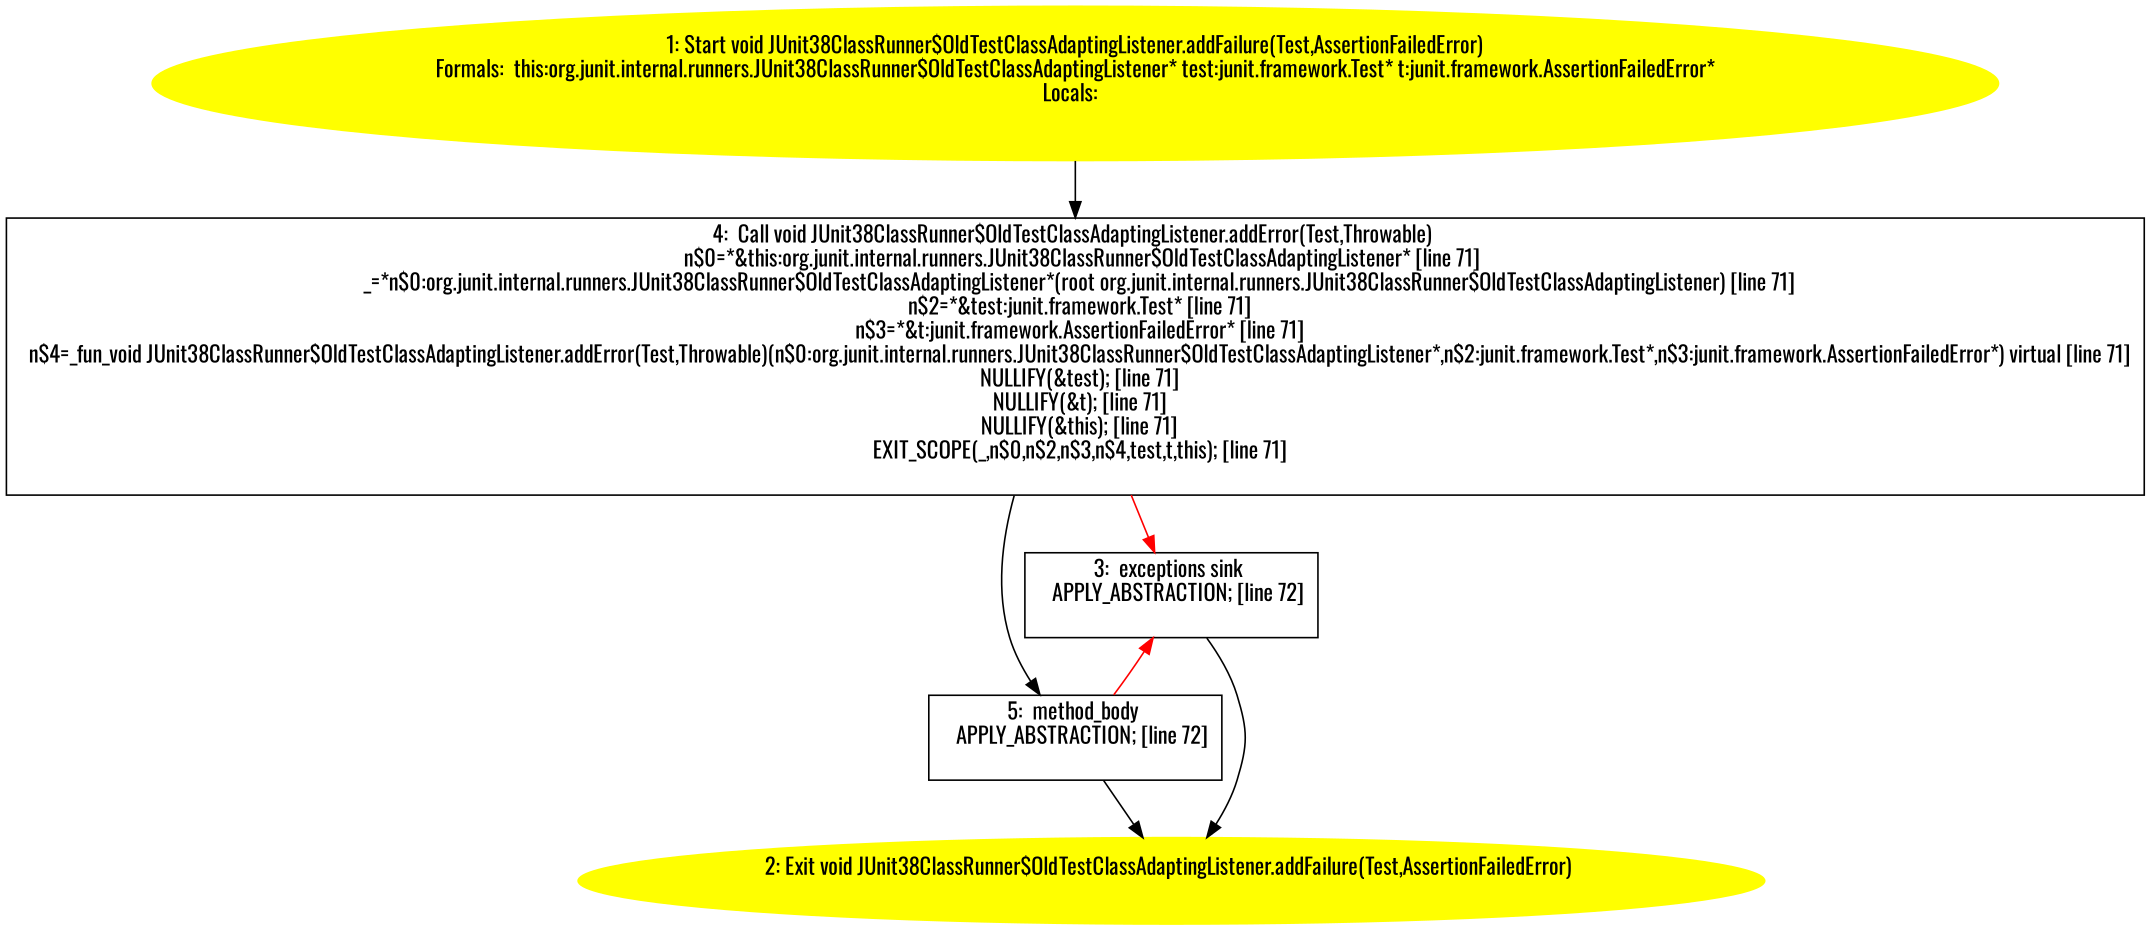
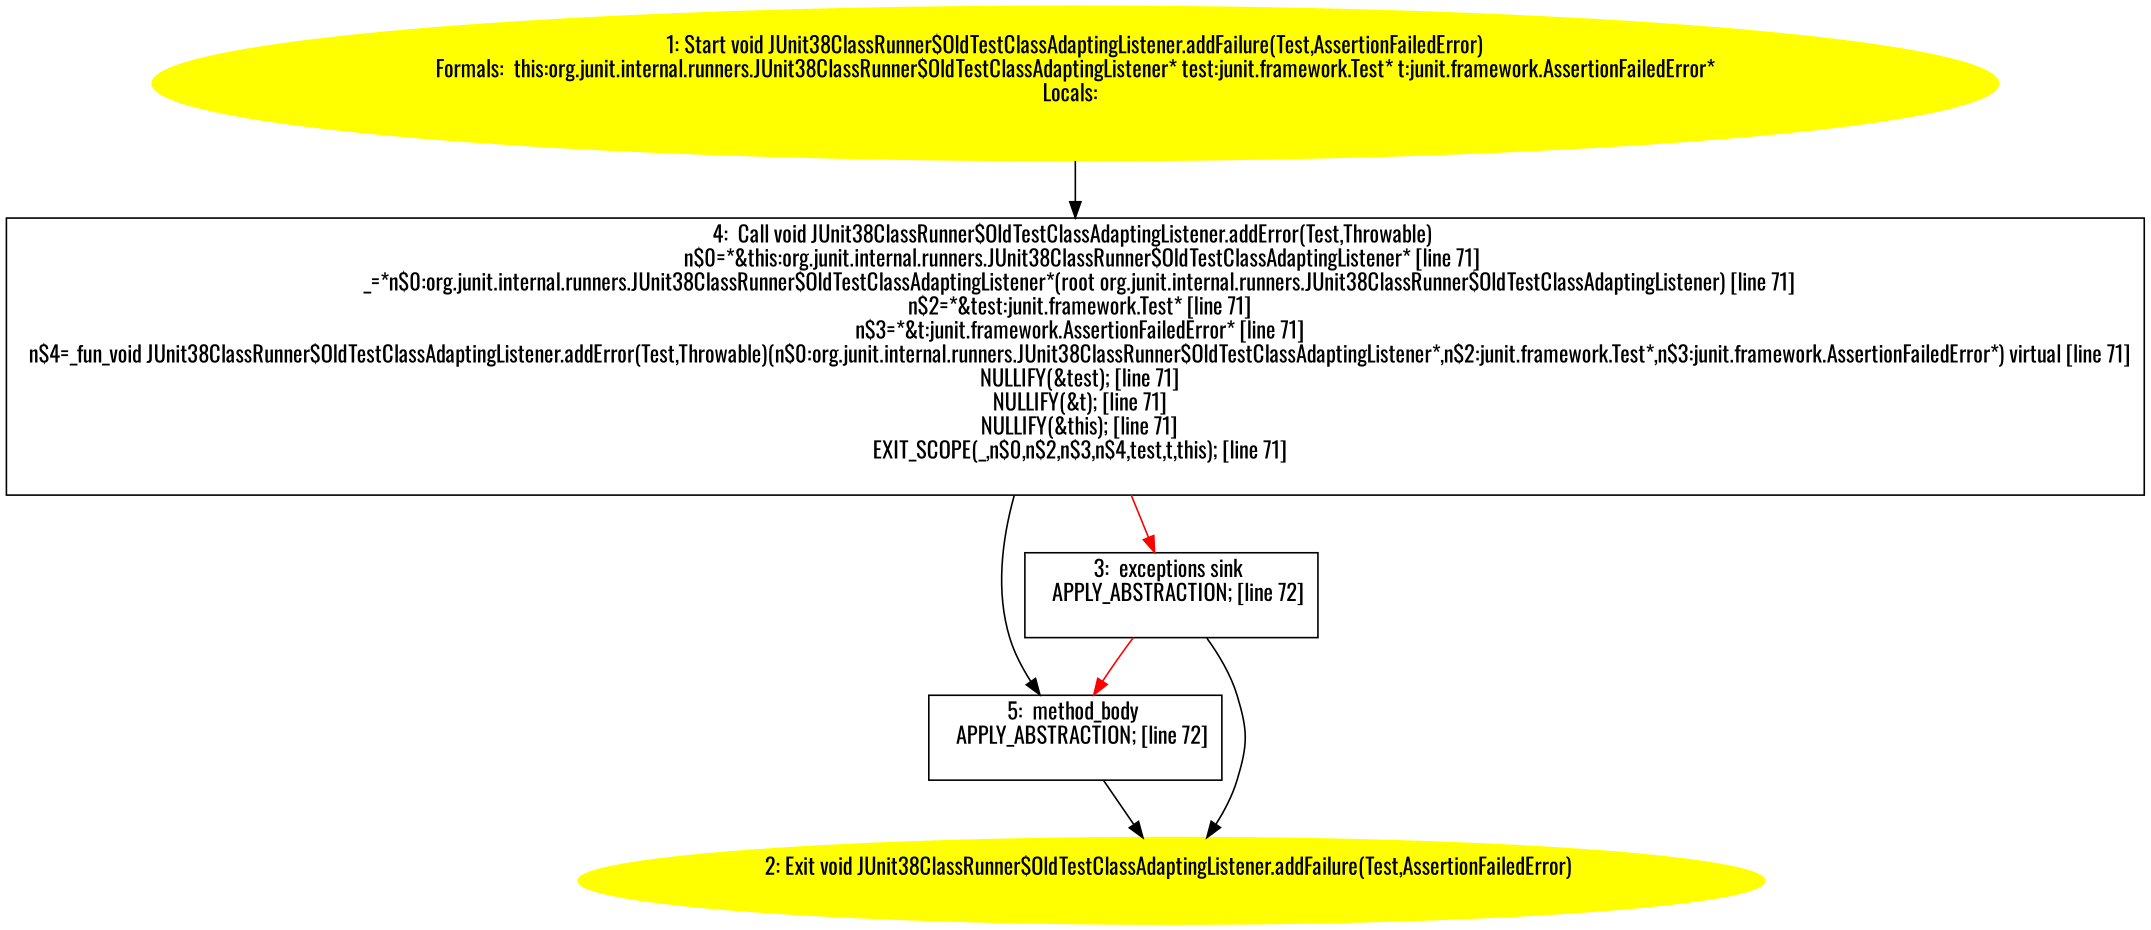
edge "5:  method_body APPLY_ABSTRACTION; [line 72]" -> "3:  exceptions sink APPLY_ABSTRACTION; [line 72]": reversed
